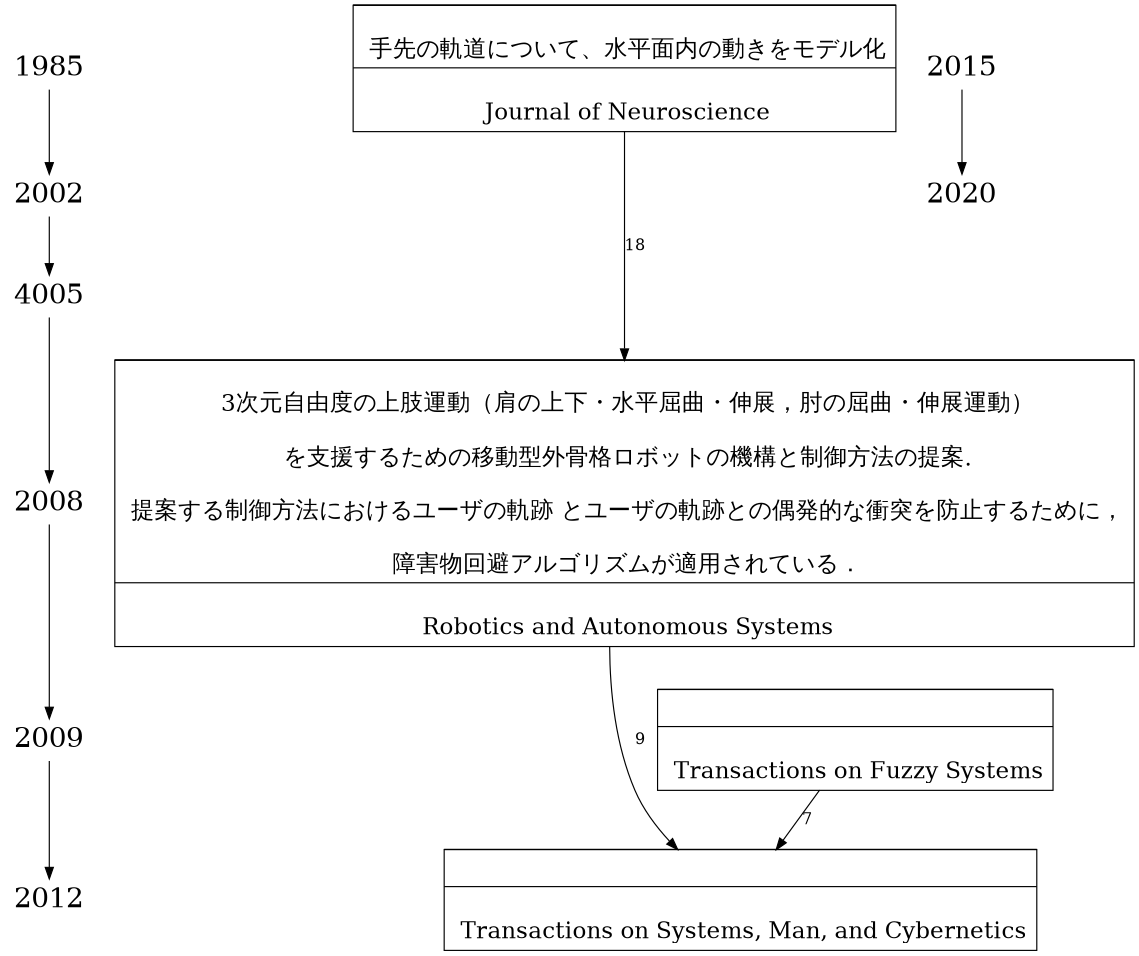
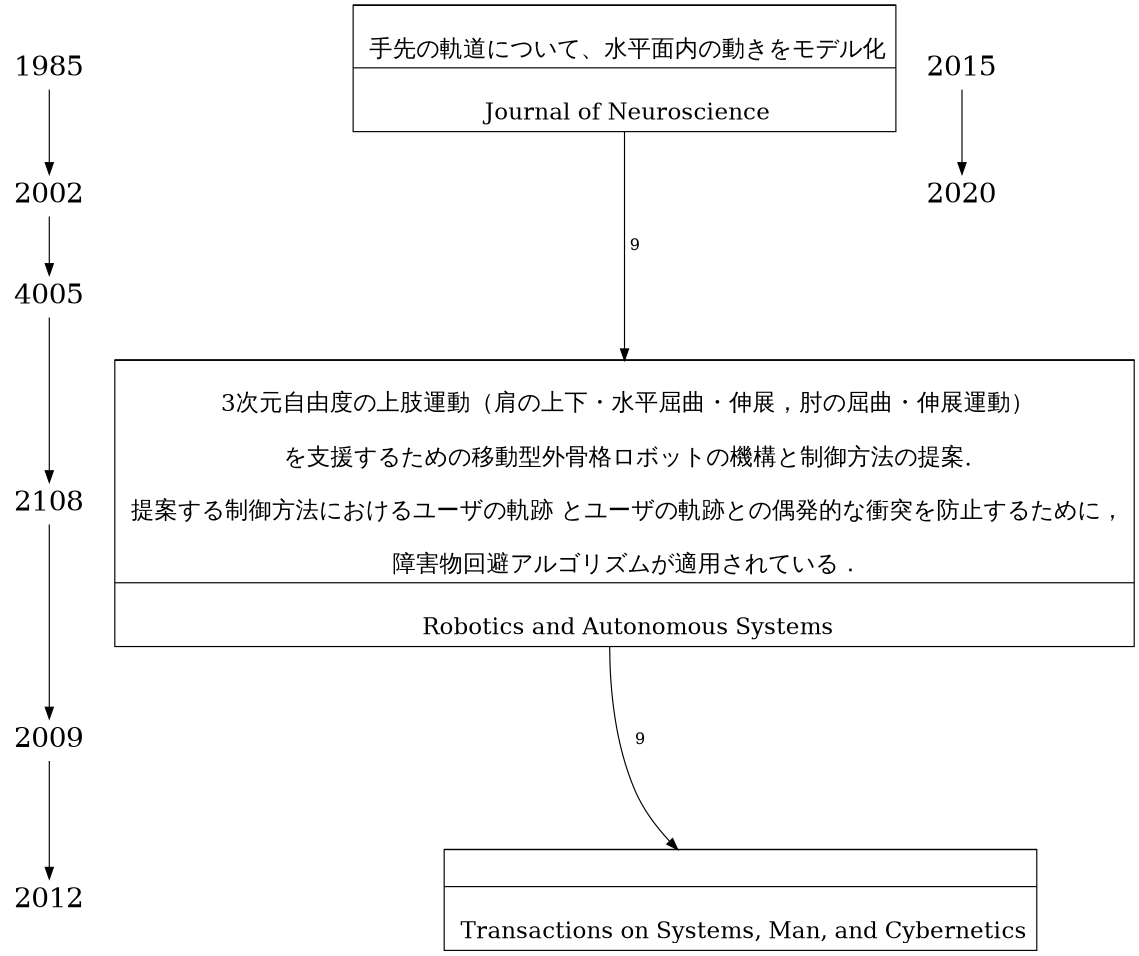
edge "手先の軌道について、水平面内の動きをモデル化" -> "3次元自由度の上肢運動（肩の上下・水平屈曲・伸展，肘の屈曲・伸展運動）": label "18" -> "9"
node "2008": label "2008" -> "2108"
node "Transactions on Fuzzy Systems": removed
